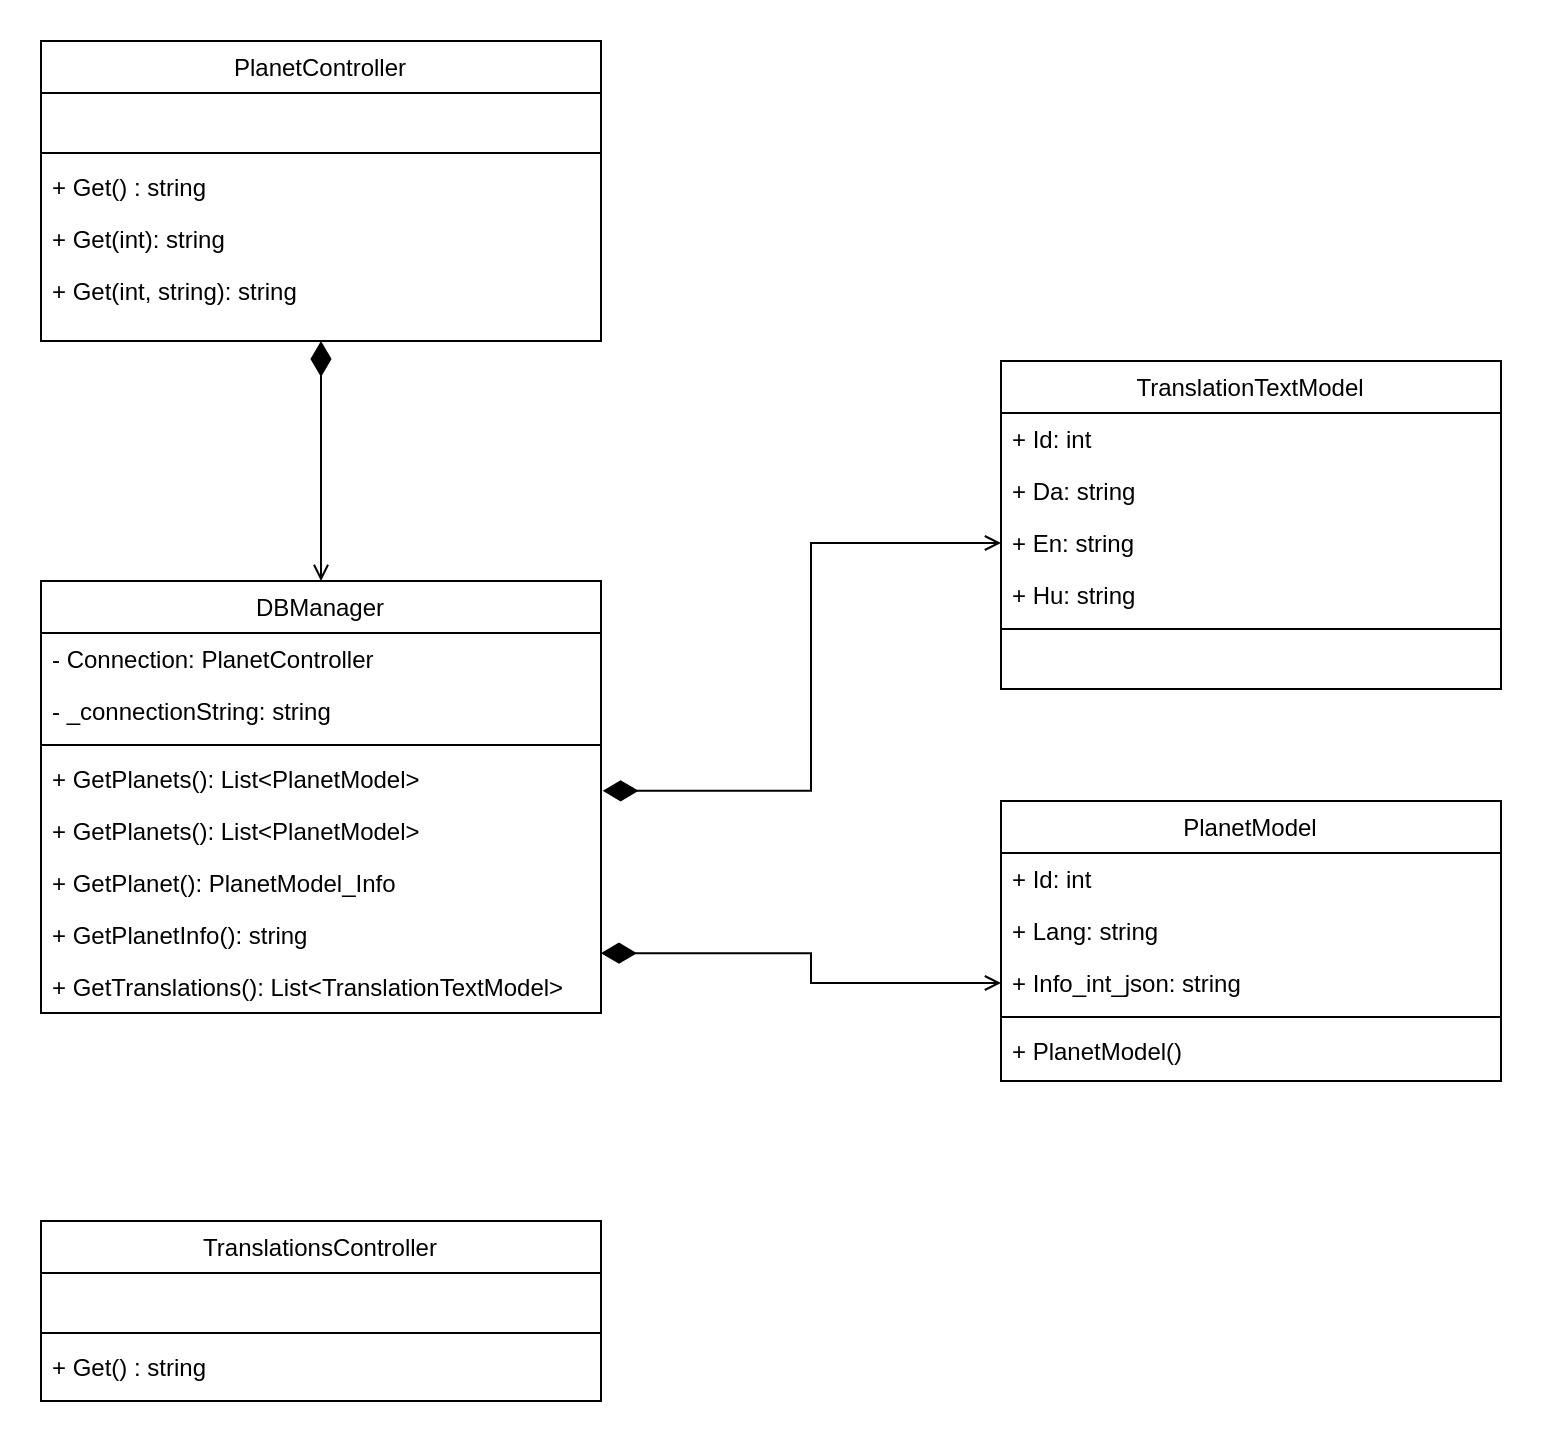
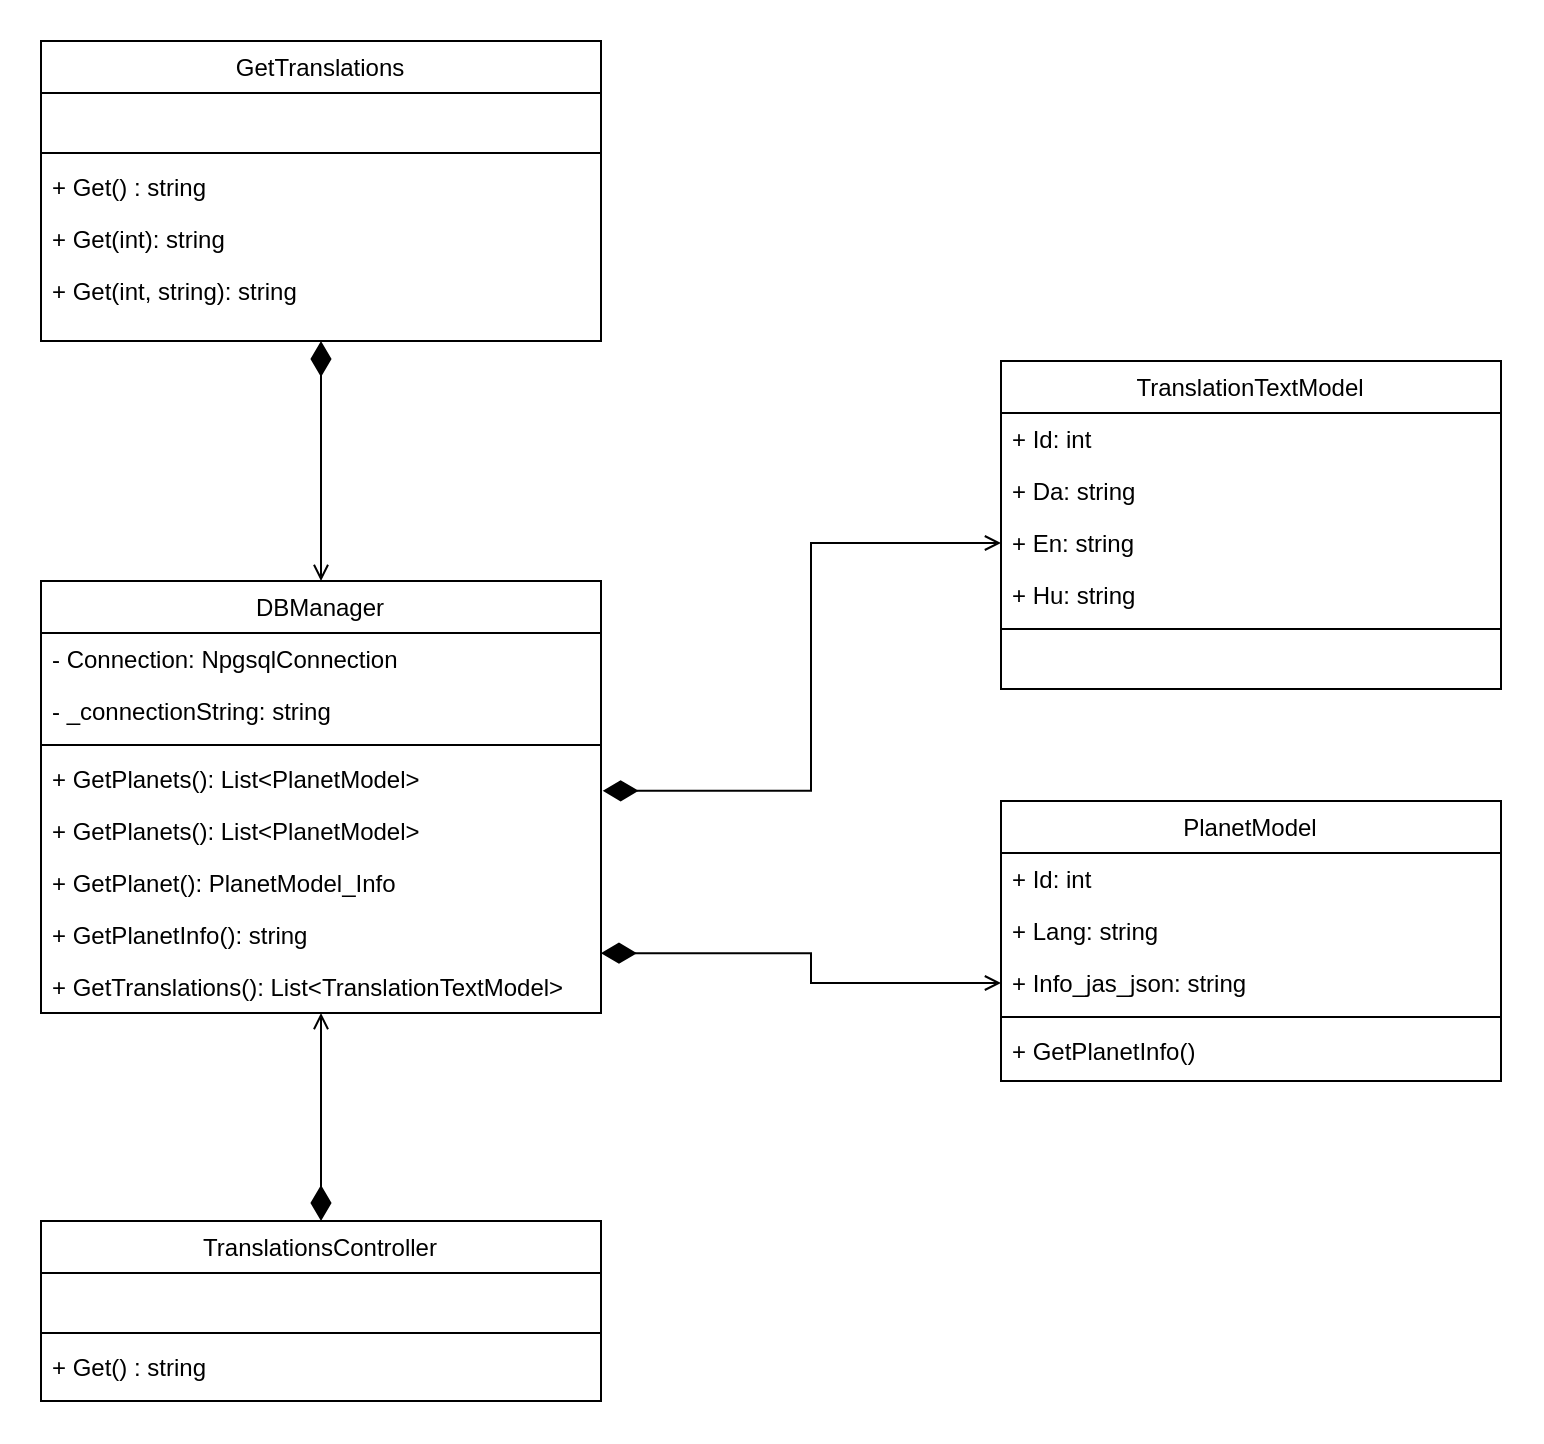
node "PlanetController": label "PlanetController" -> "GetTranslations"
node "- Connection: PlanetController": label "- Connection: PlanetController" -> "- Connection: NpgsqlConnection"
node "+ Info_int_json: string": label "+ Info_int_json: string" -> "+ Info_jas_json: string"
node "+ PlanetModel()": label "+ PlanetModel()" -> "+ GetPlanetInfo()"
edge "DBManager" -- "TranslationsController": added
